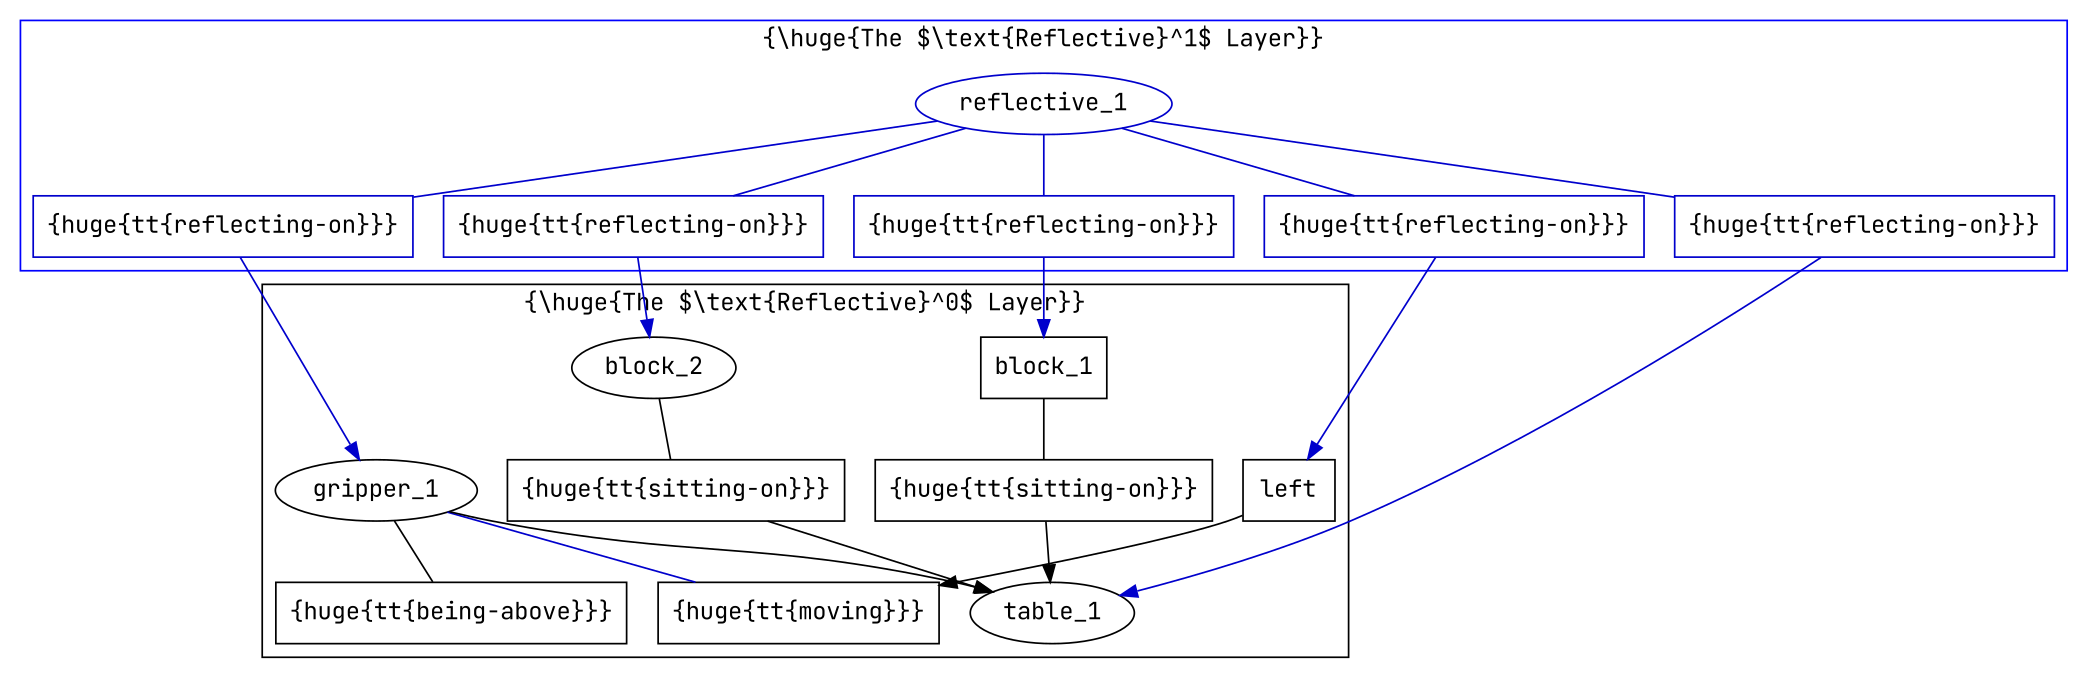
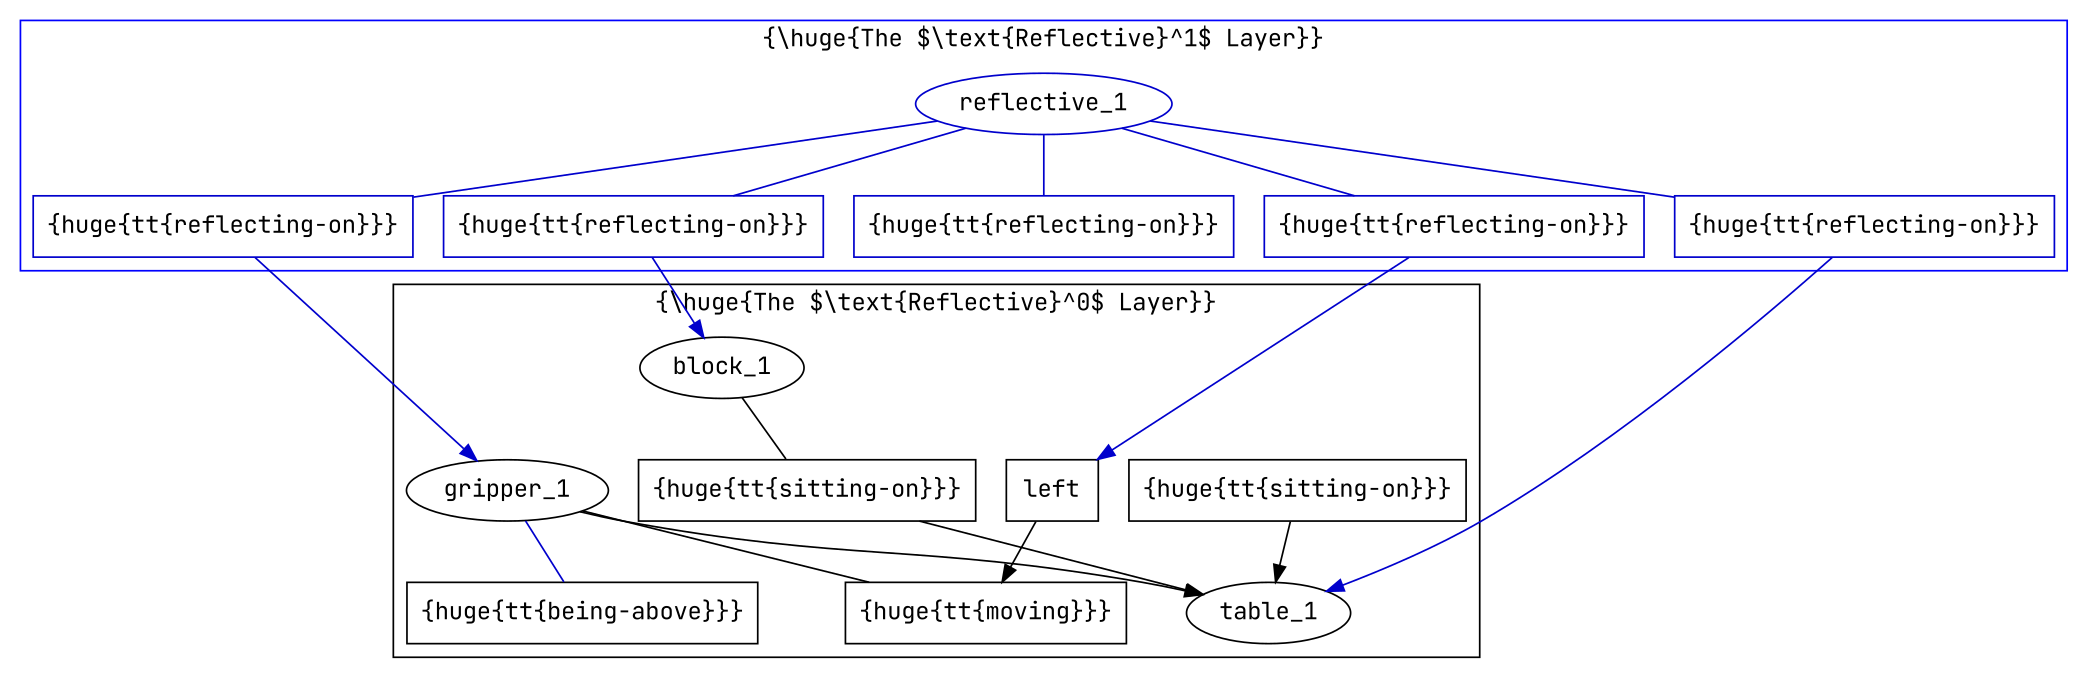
node "block_2": removed
node "block_1": shape box -> ellipse
edge "gripper_1" -- "{huge{tt{moving}}}": color #0000cc -> #000000
edge "gripper_1" -- "{huge{tt{being-above}}}": color #000000 -> #0000cc
